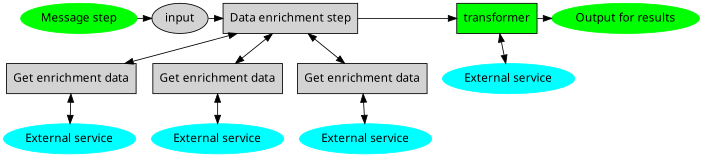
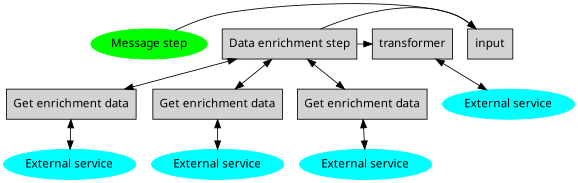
node "input": shape ellipse -> box
edge "input" -> "Data enrichment step": reversed
node "transformer": fillcolor green -> lightgrey
node "Output for results": removed
